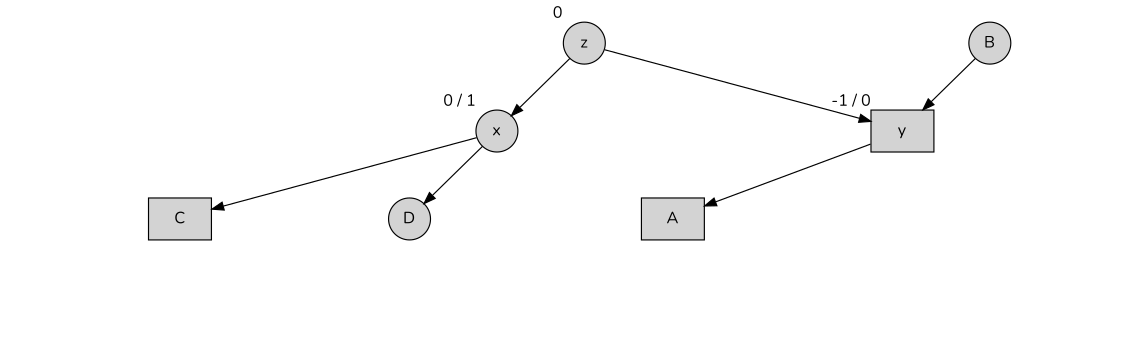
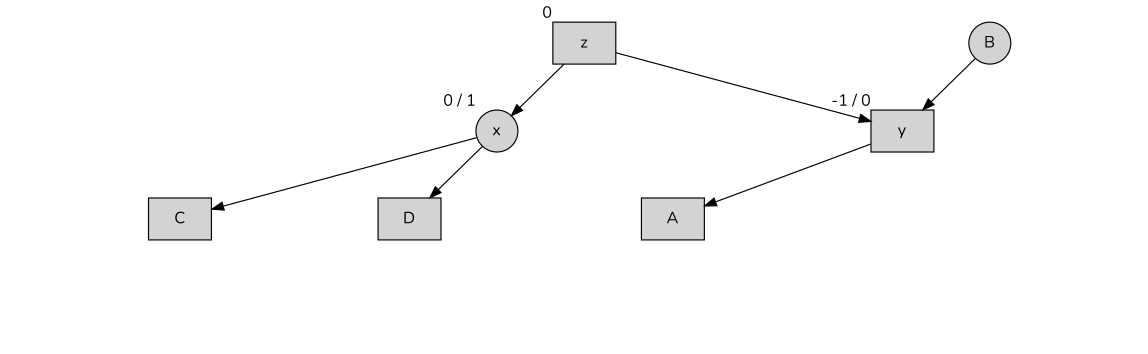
node "z 0": shape circle -> box
node "D": shape circle -> box
